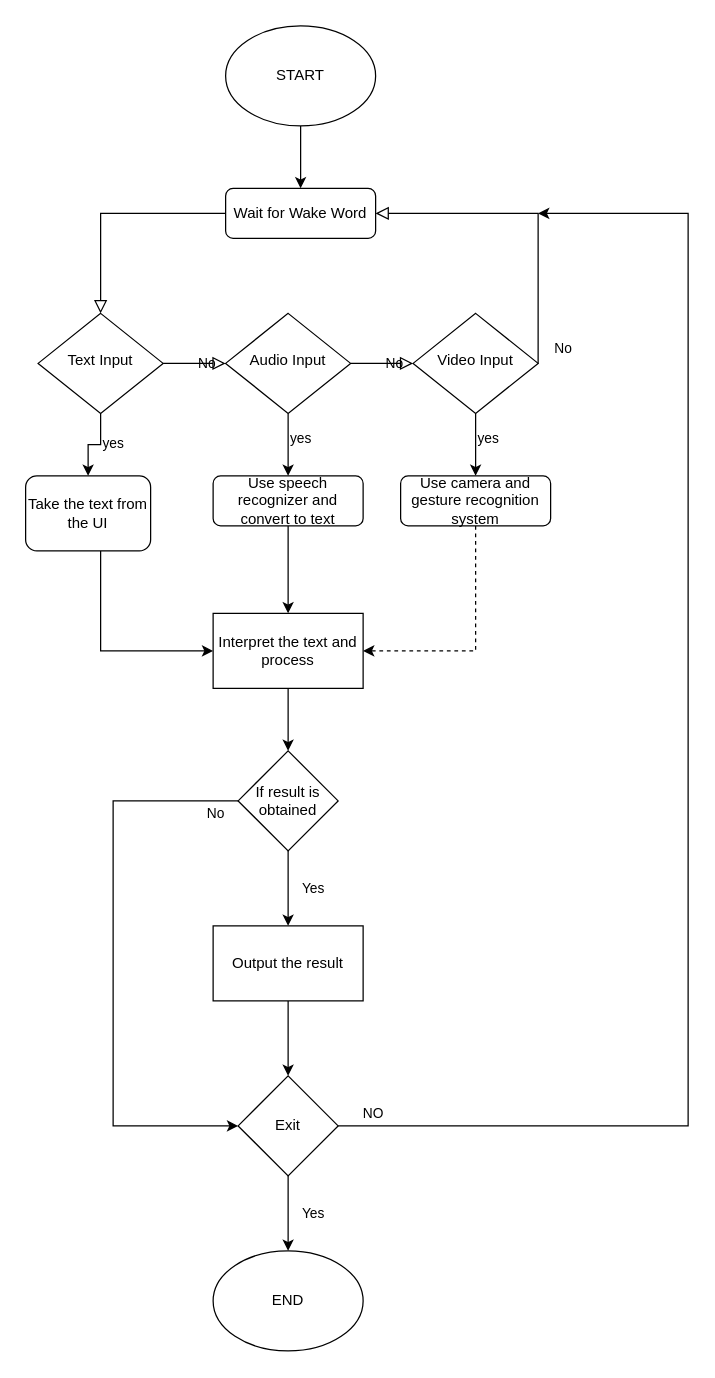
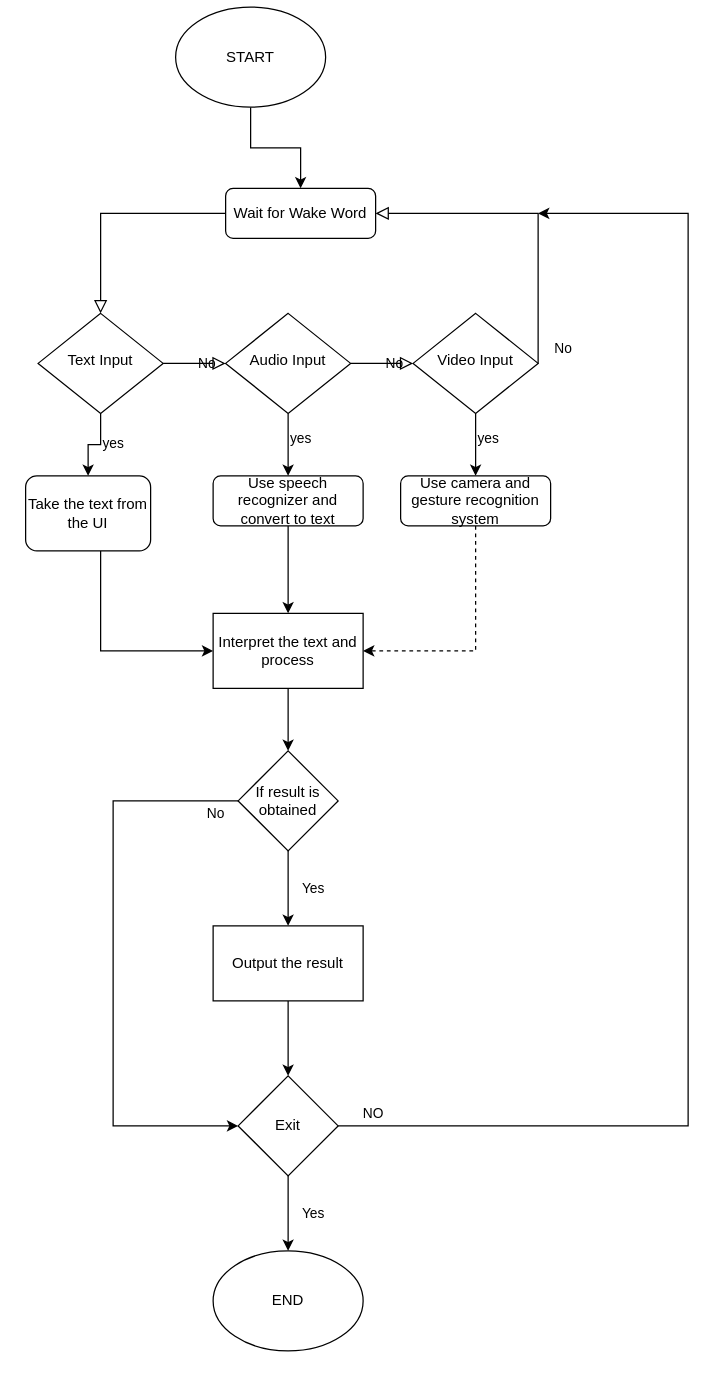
node "START": moved (301, 76) -> (251, 57)
